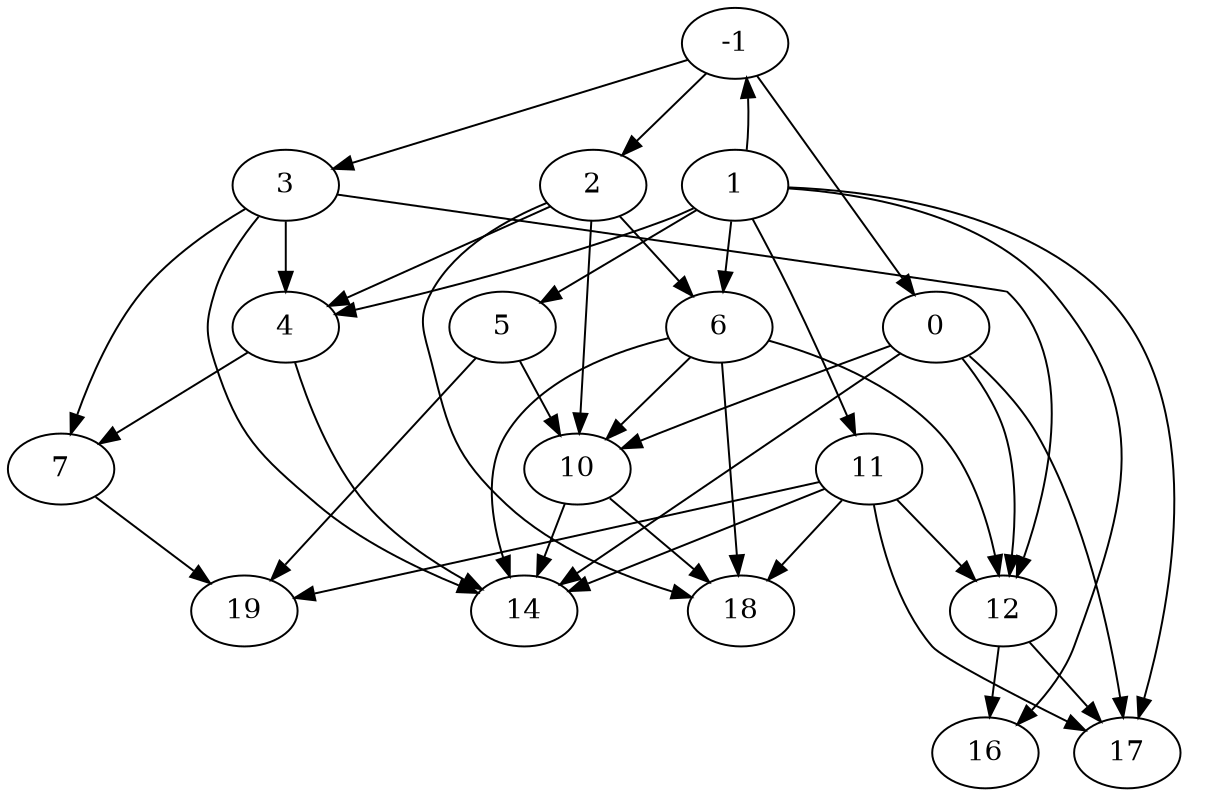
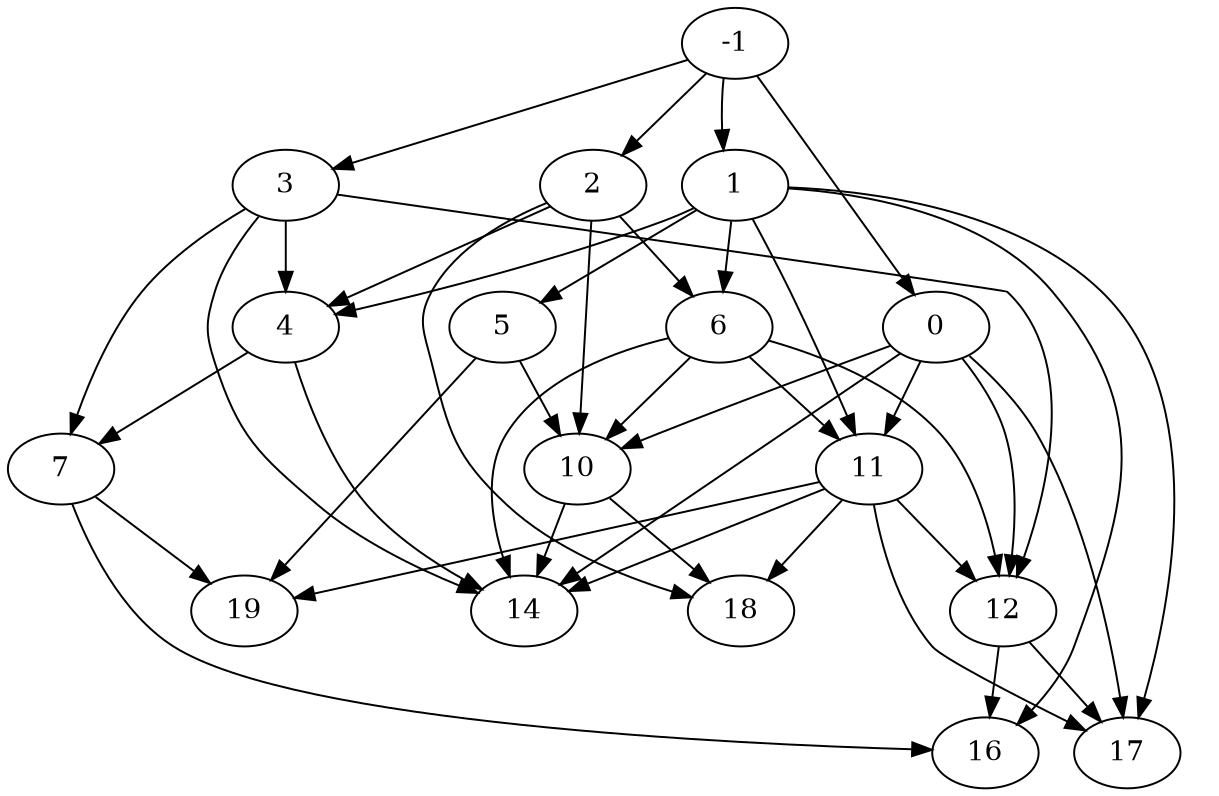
edge "1" -> "-1": reversed
edge "0" -> "11": added
edge "6" -> "18": now "6" -> "11"
edge "7" -> "16": added
